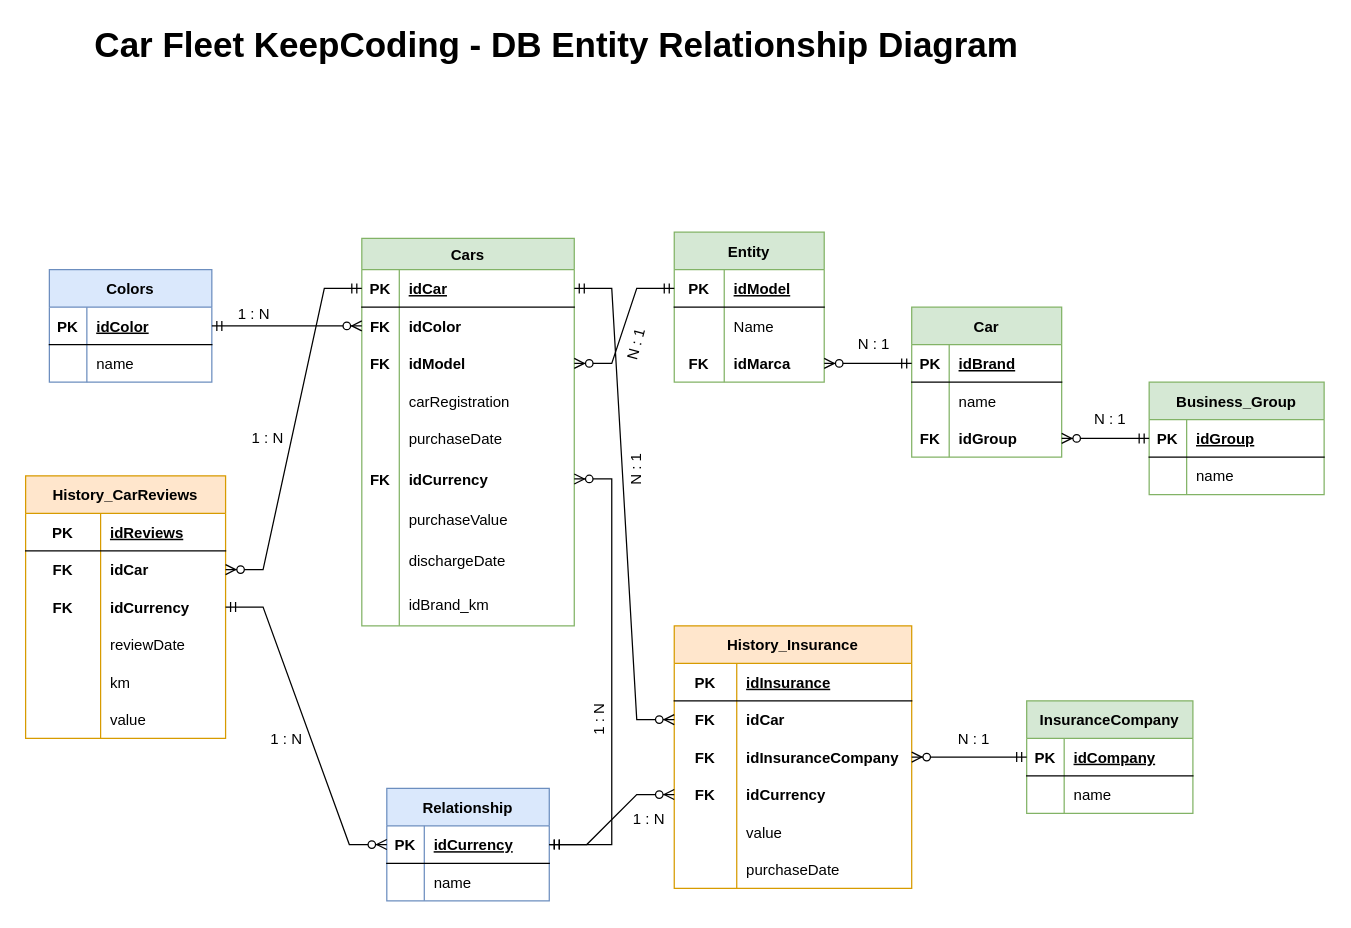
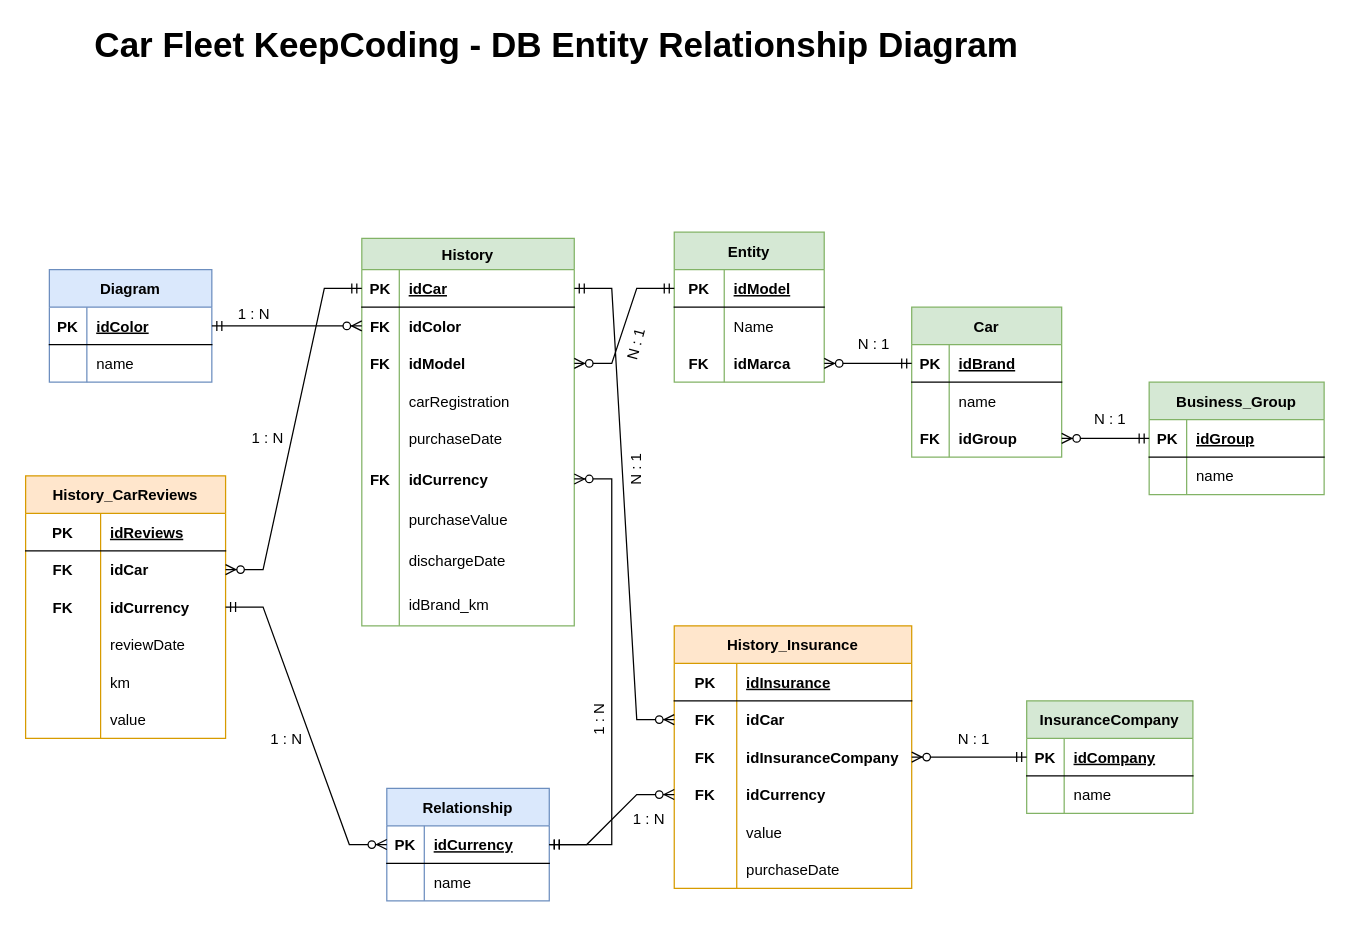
node "Cars": label "Cars" -> "History"
node "Colors": label "Colors" -> "Diagram"
